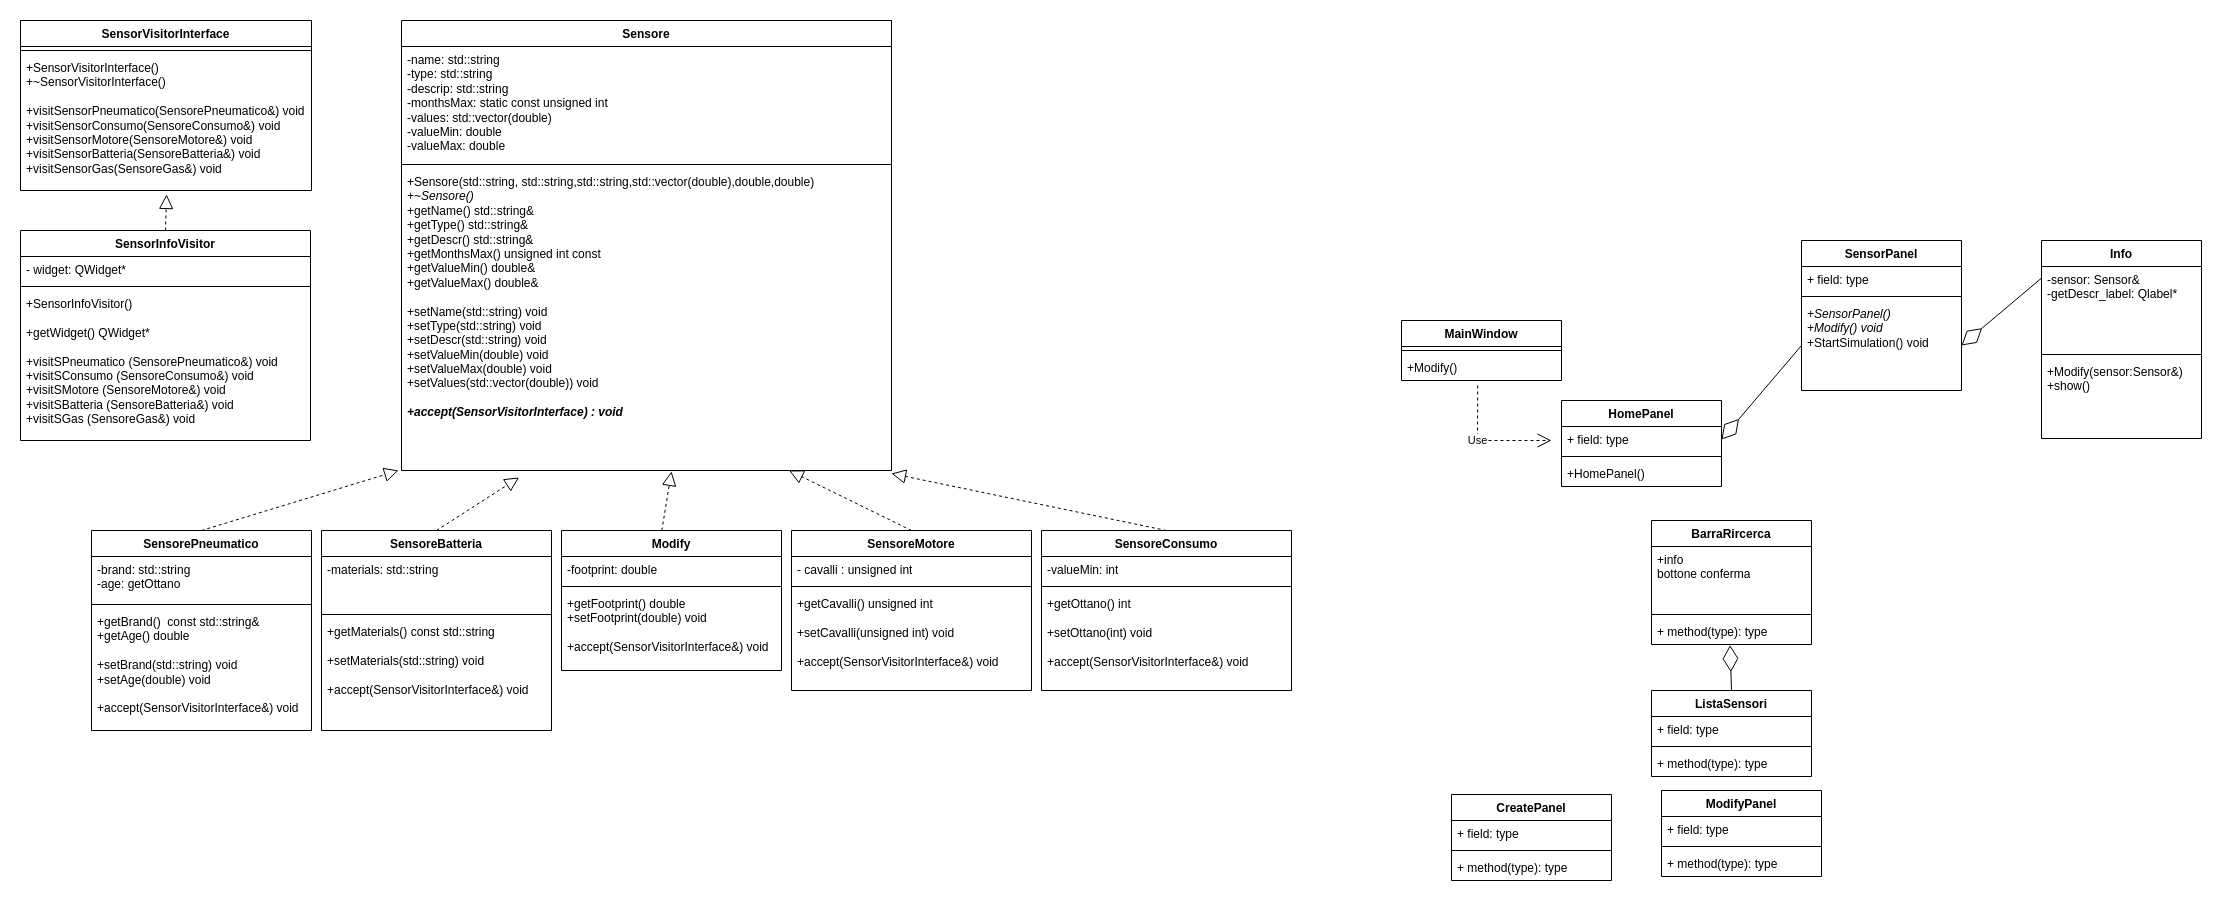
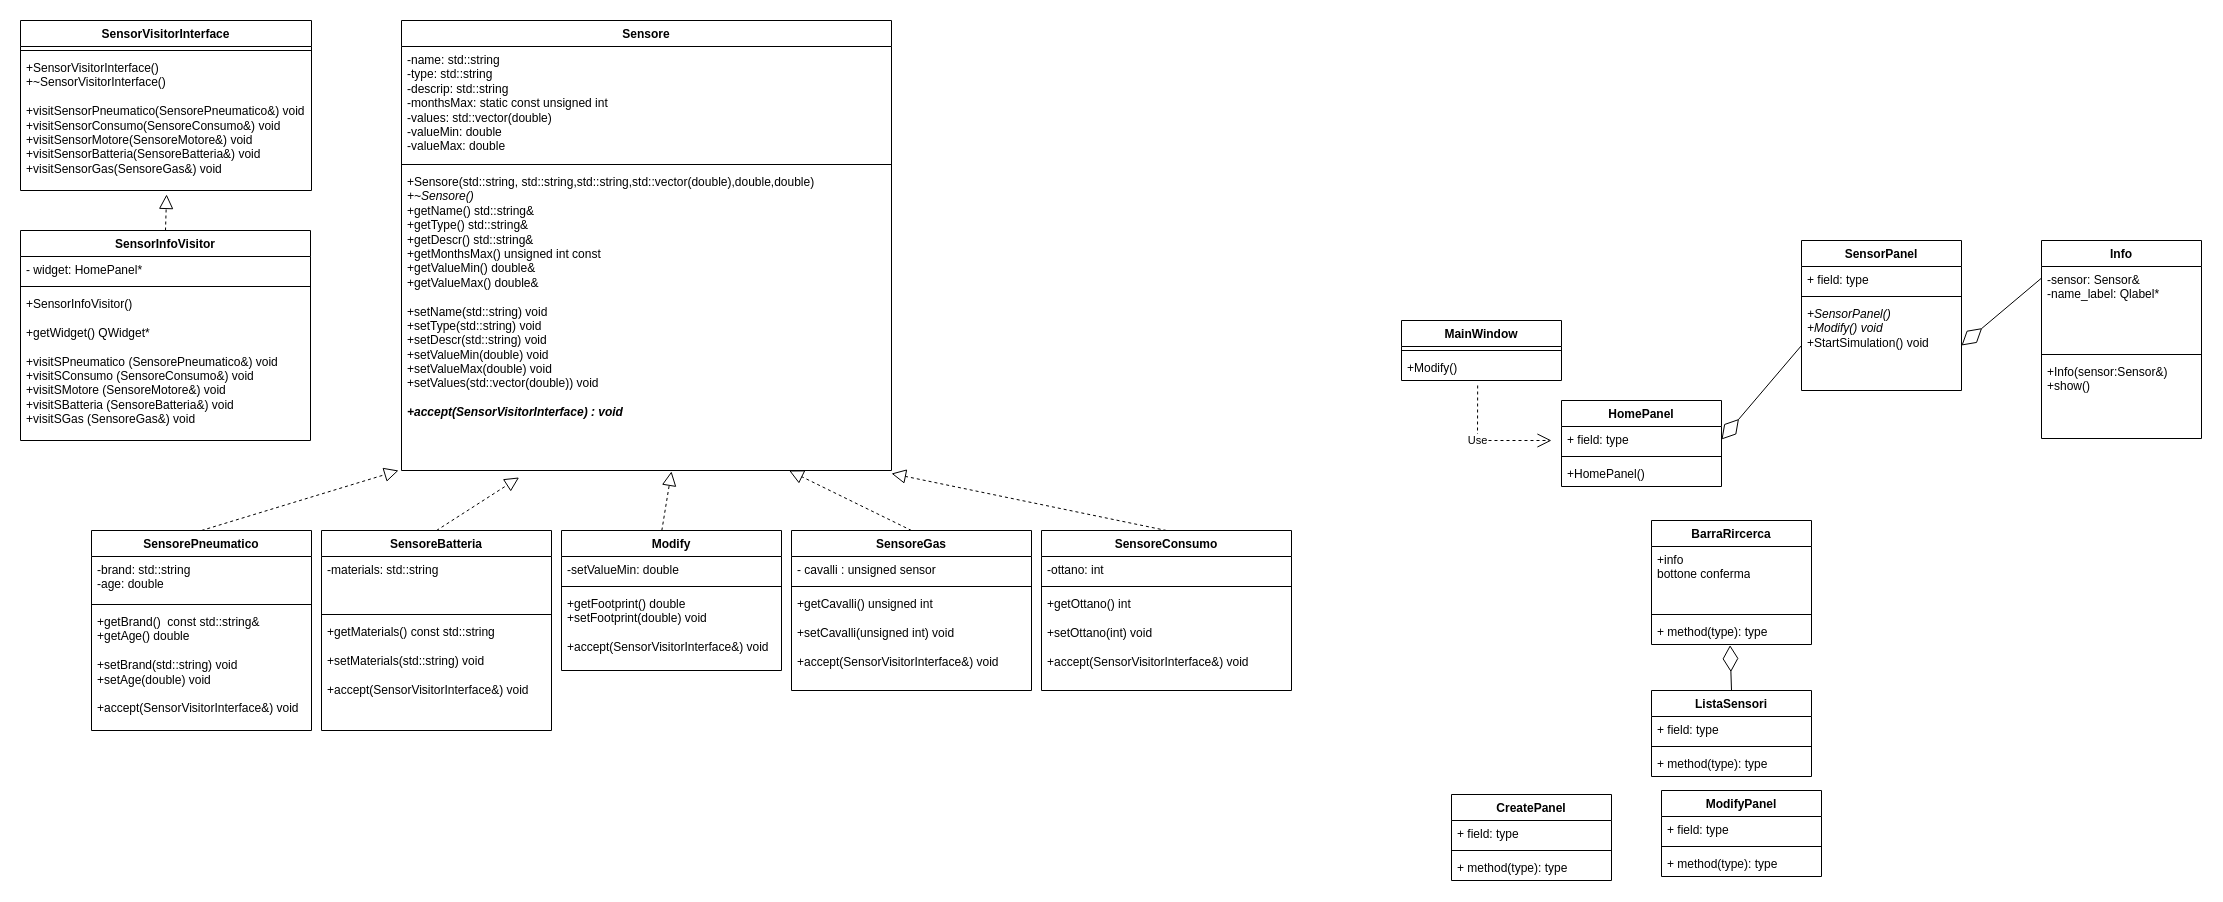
node "- widget: QWidget*": label "- widget: QWidget*" -> "- widget: HomePanel*"
node "-sensor: Sensor& -getDescr_label: Qlabel*": label "-sensor: Sensor& -getDescr_label: Qlabel*" -> "-sensor: Sensor& -name_label: Qlabel*"
node "+Modify(sensor:Sensor&) +show()": label "+Modify(sensor:Sensor&) +show()" -> "+Info(sensor:Sensor&) +show()"
node "SensoreMotore": label "SensoreMotore" -> "SensoreGas"
node "-footprint: double": label "-footprint: double" -> "-setValueMin: double"
node "- cavalli : unsigned int": label "- cavalli : unsigned int" -> "- cavalli : unsigned sensor"
node "-valueMin: int": label "-valueMin: int" -> "-ottano: int"
node "-brand: std::string -age: getOttano": label "-brand: std::string -age: getOttano" -> "-brand: std::string -age: double"
